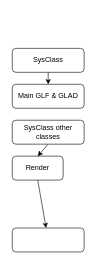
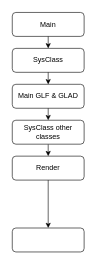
node "Main": added
edge "Main" -> "SysClass": added
edge "Main GLF & GLAD" -> "SysClass other classes": added
node "Render": size 51x24 -> 72x24
